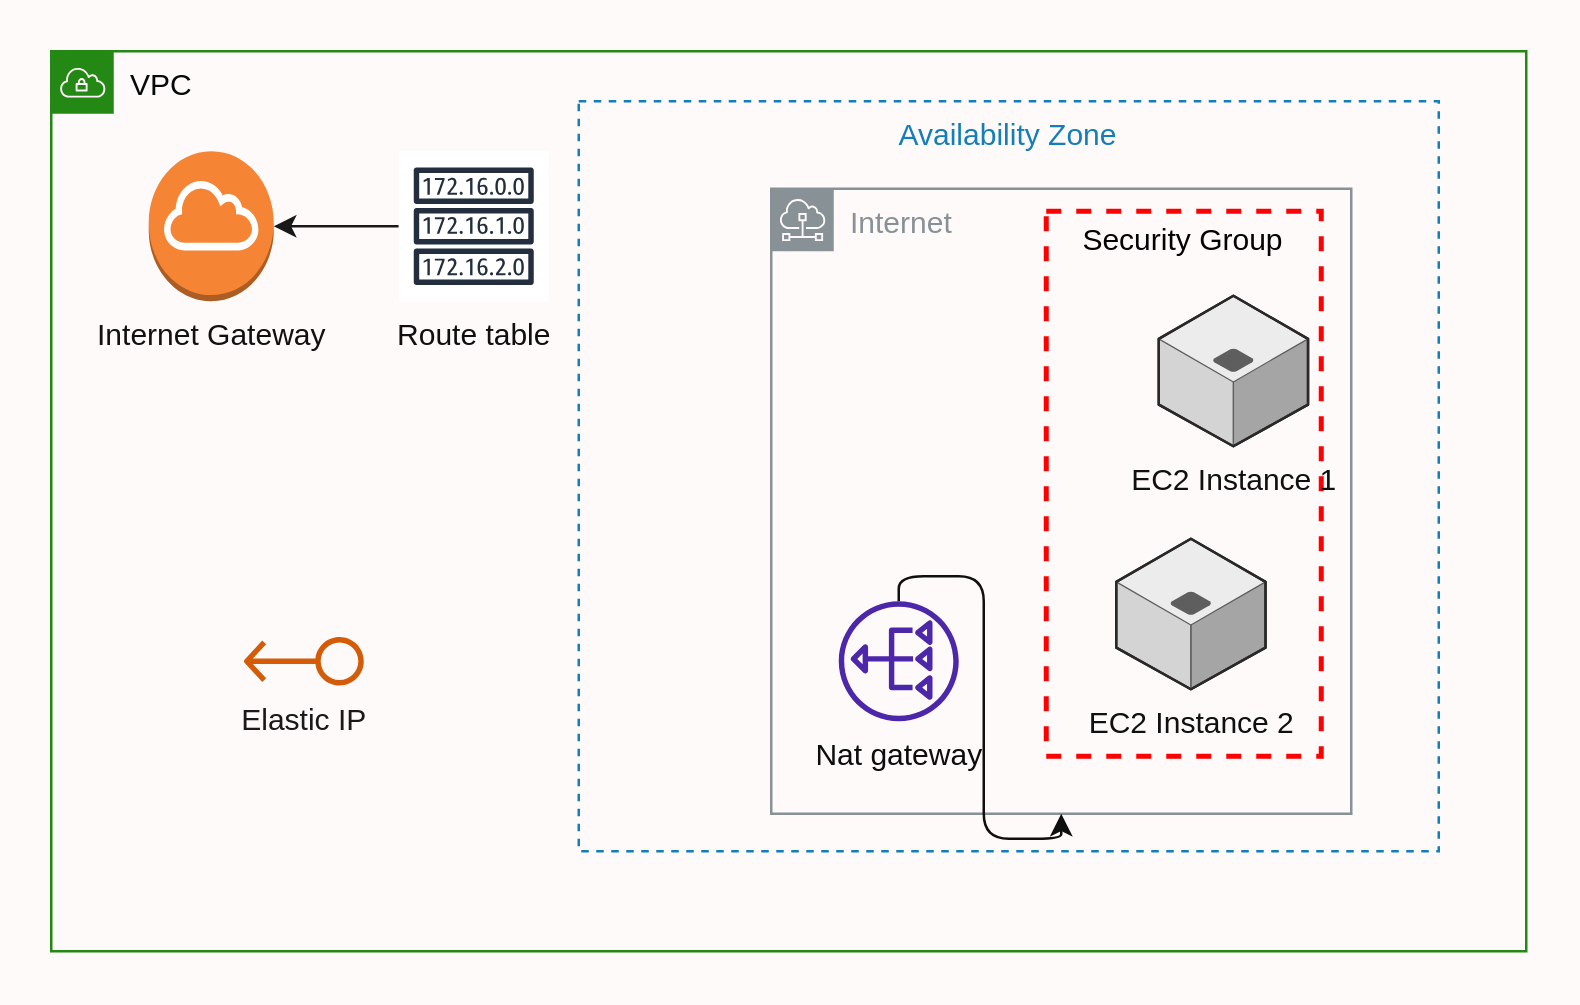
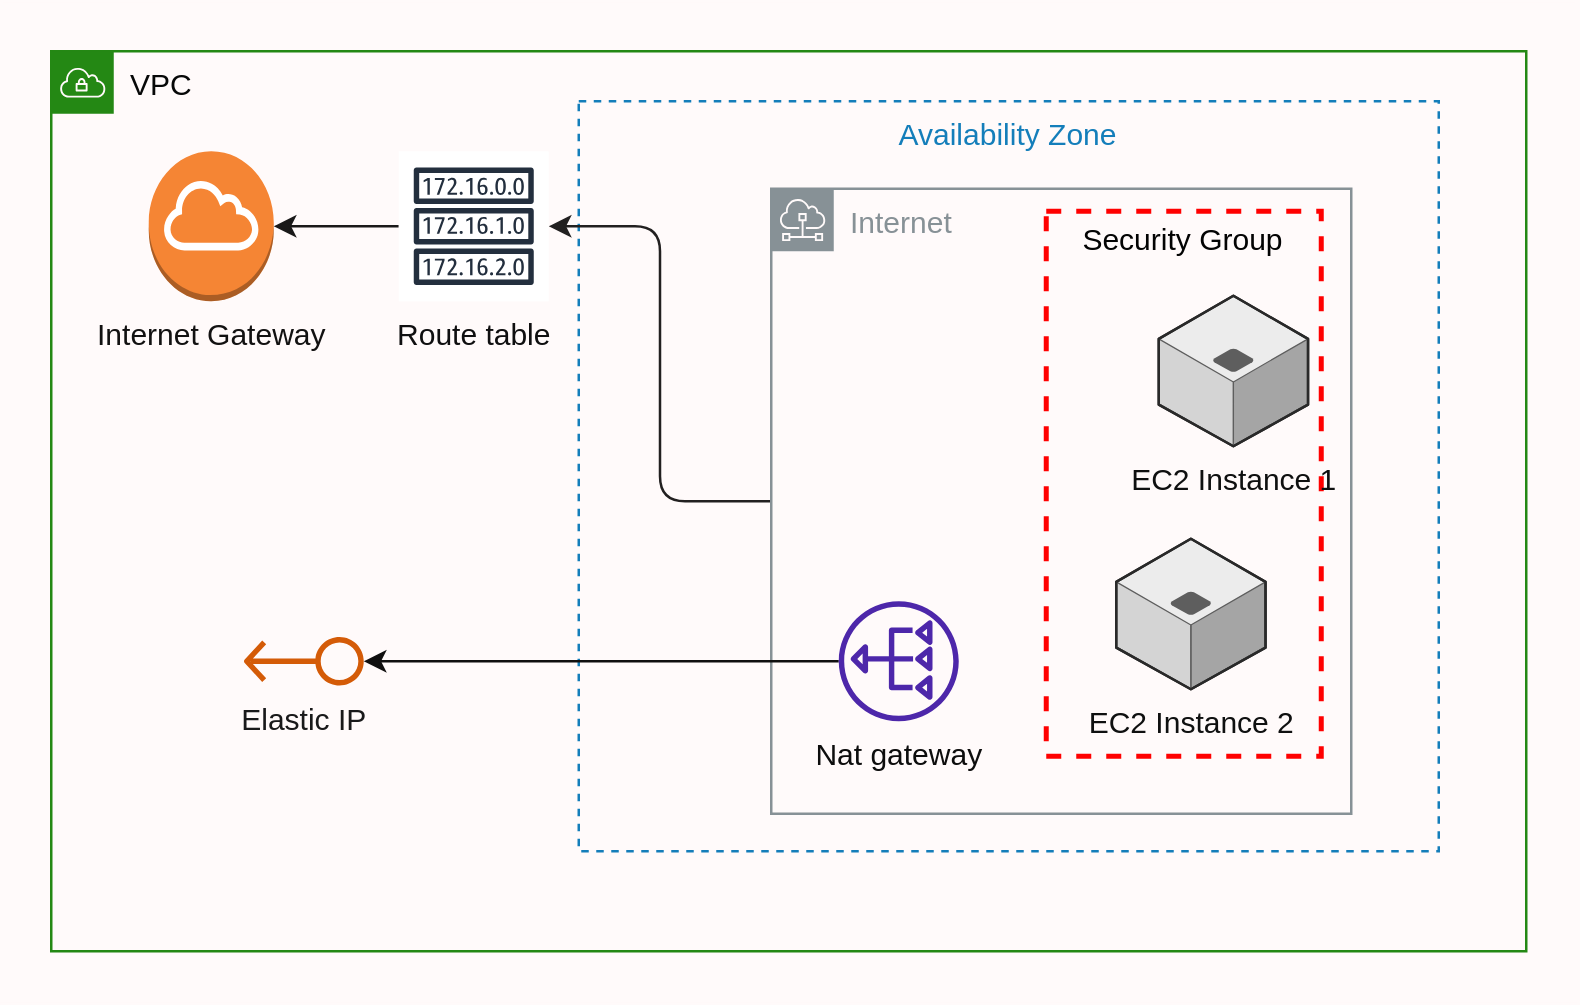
edge "Internet" -> "Route table": added
edge "Nat gateway" -> "Internet": now "Nat gateway" -> "Elastic IP"
